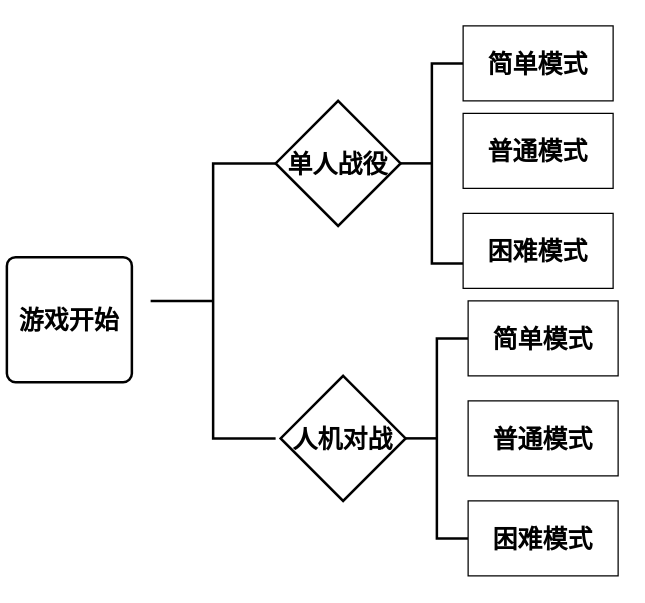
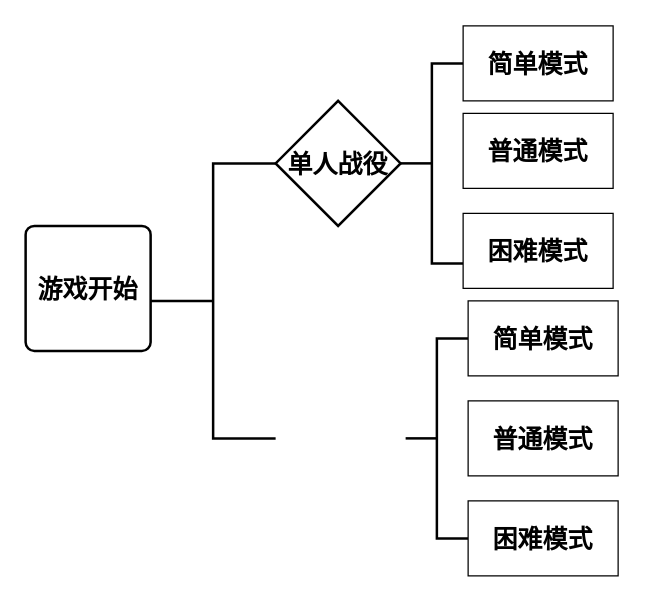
node "游戏开始": moved (69, 319) -> (88, 288)
node "人机对战": removed
